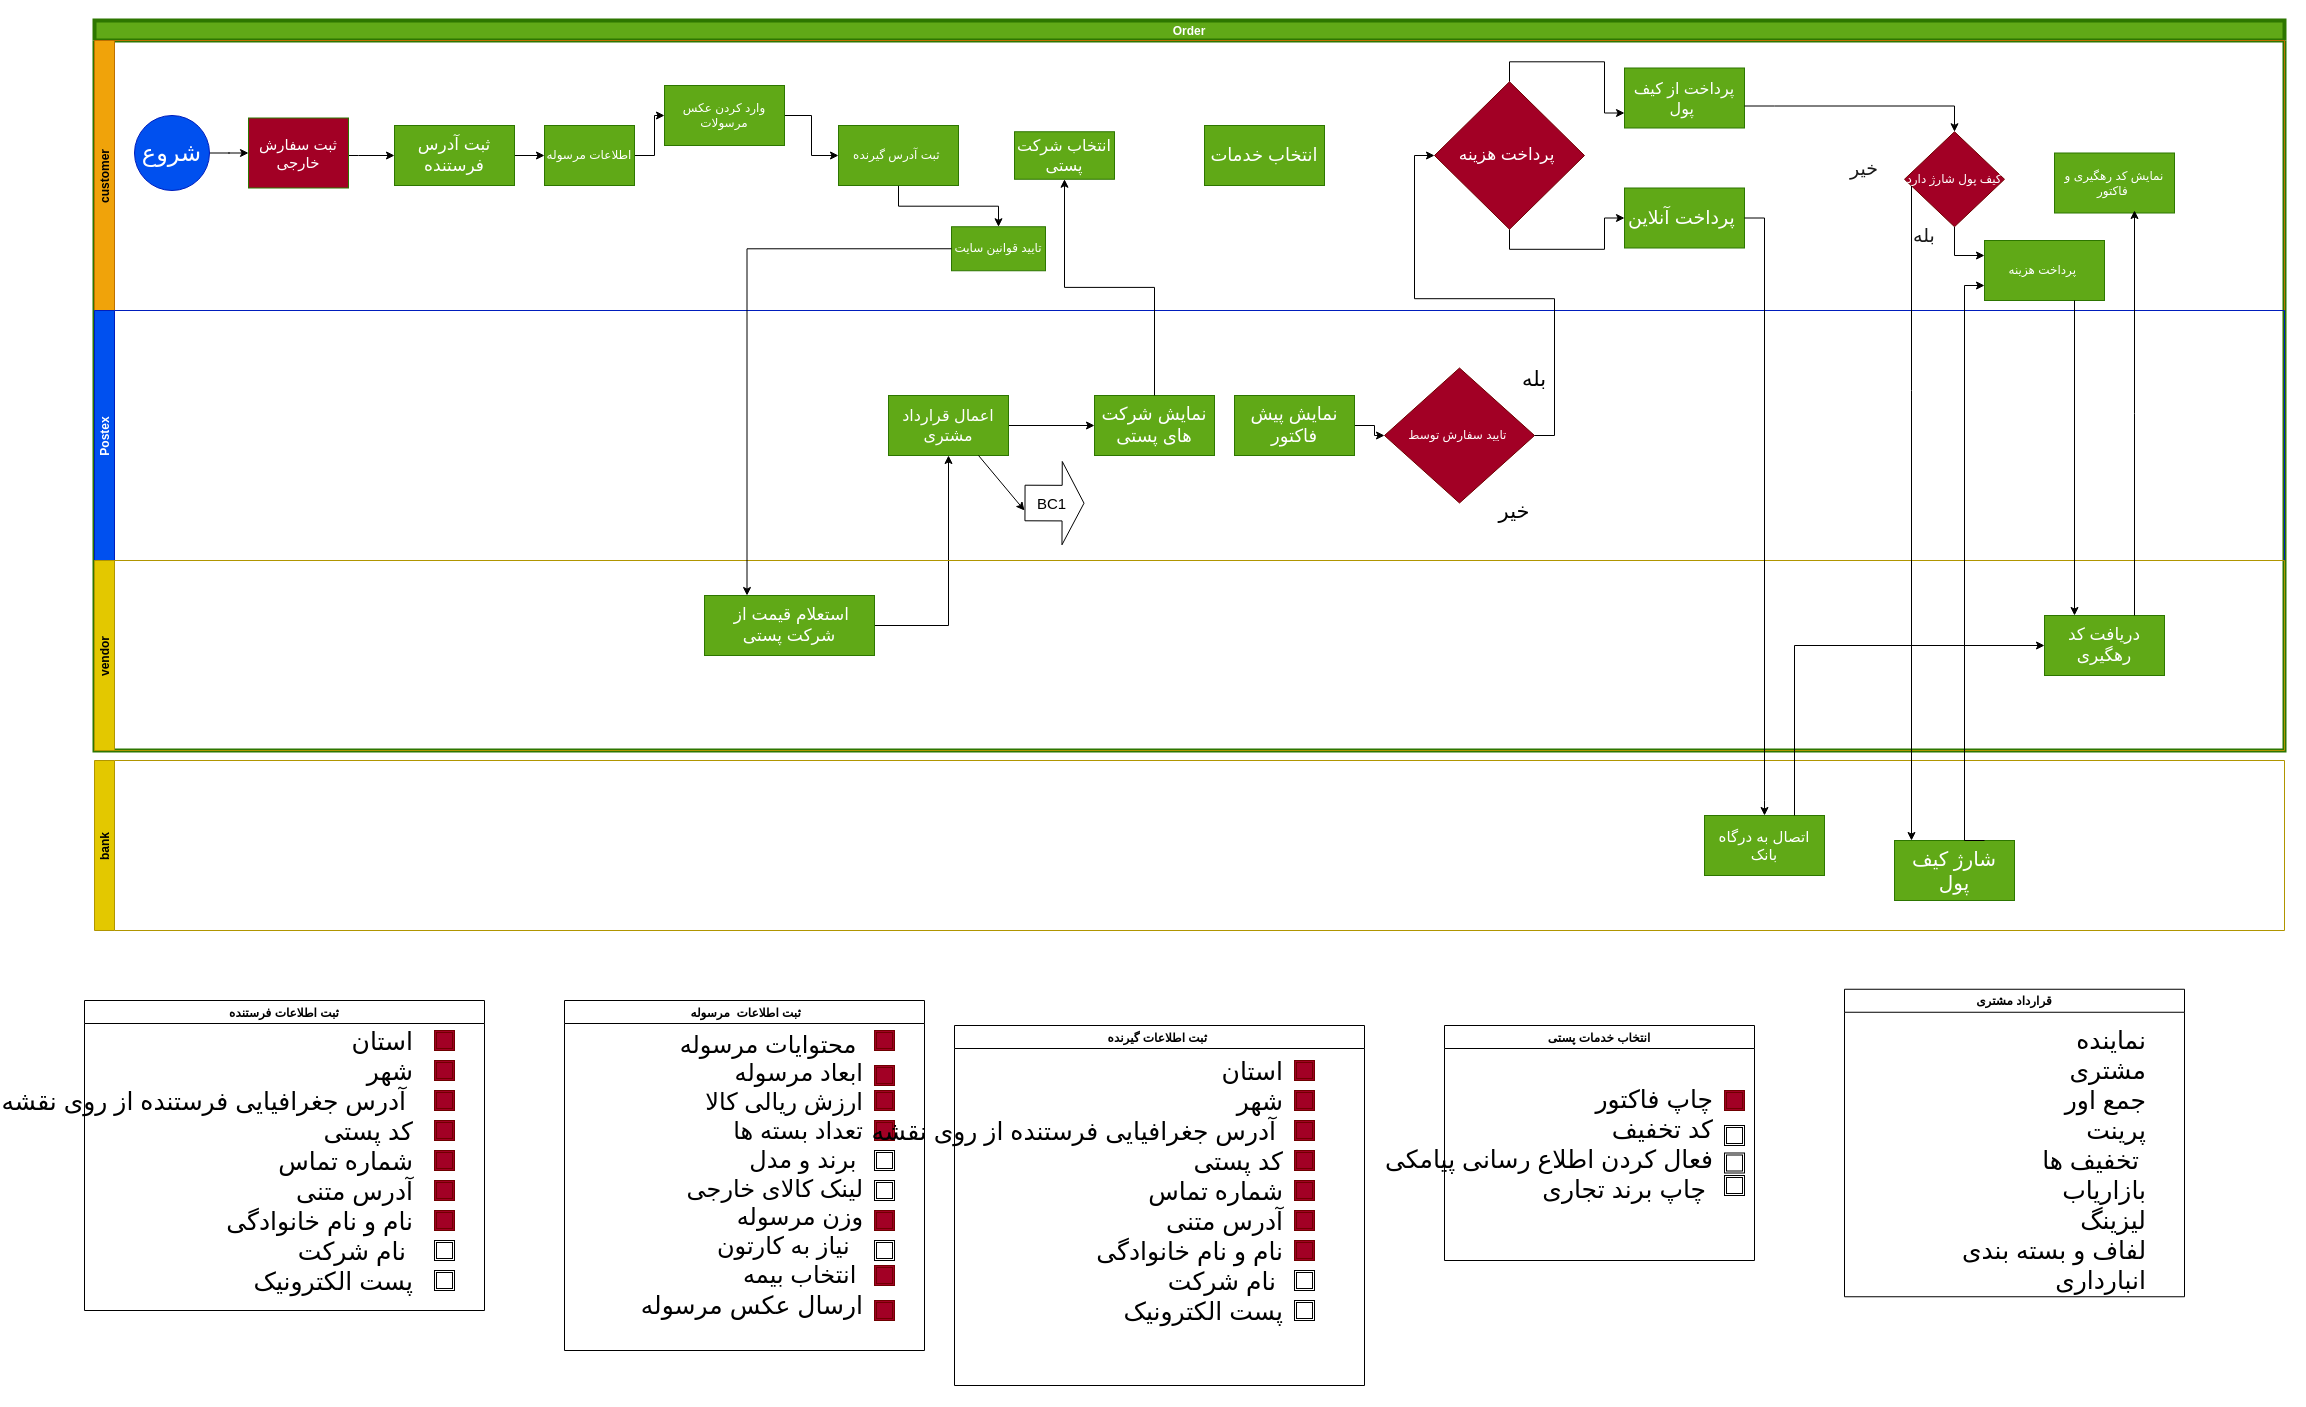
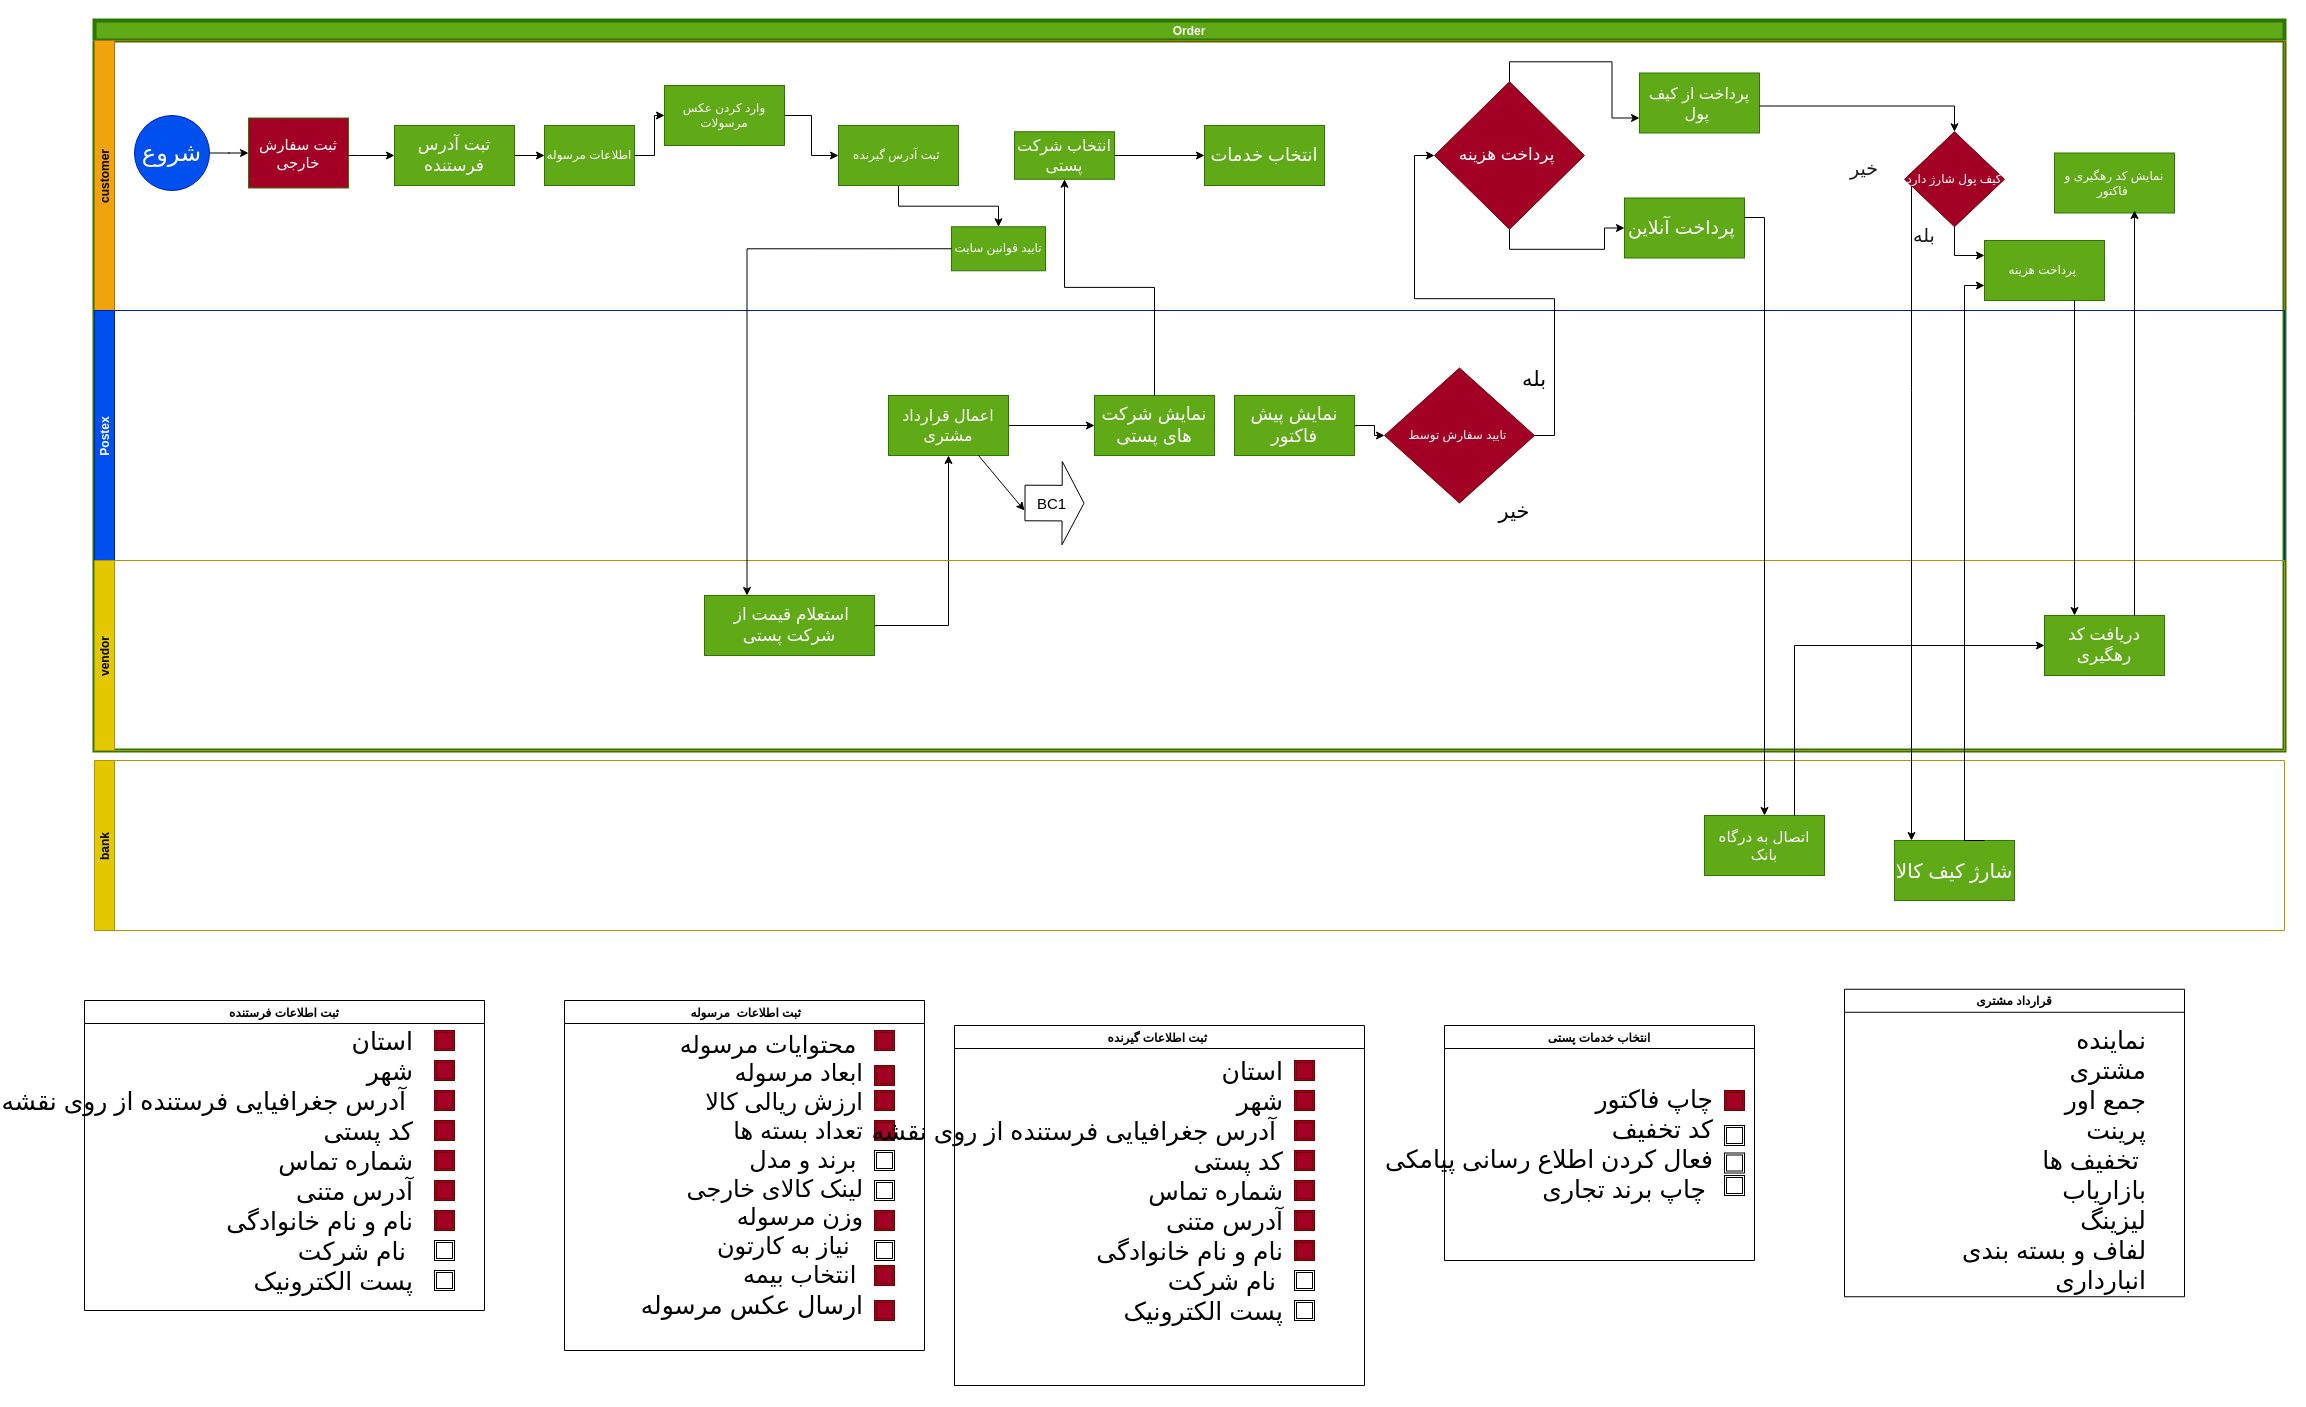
node "پرداخت از کیف پول": moved (1685, 98) -> (1700, 103)
edge "انتخاب شرکت پستی" -> "انتخاب خدمات": added
node "پرداخت آنلاین": moved (1685, 218) -> (1685, 228)
node "شارژ کیف پول": label "شارژ کیف پول" -> "شارژ کیف کالا"
